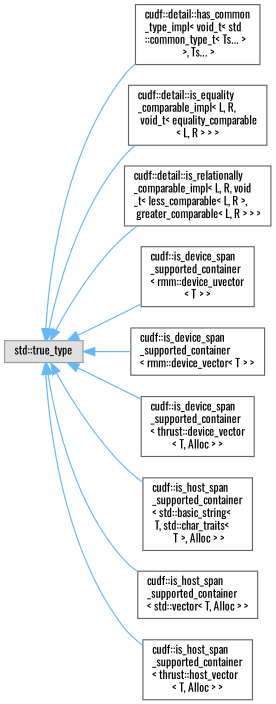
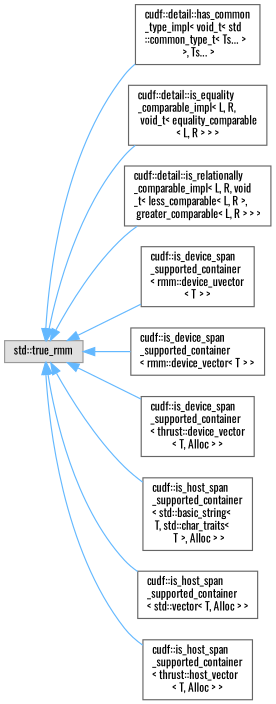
node "std::true_type": label "std::true_type" -> "std::true_rmm"
